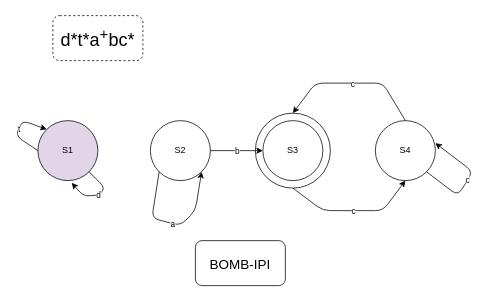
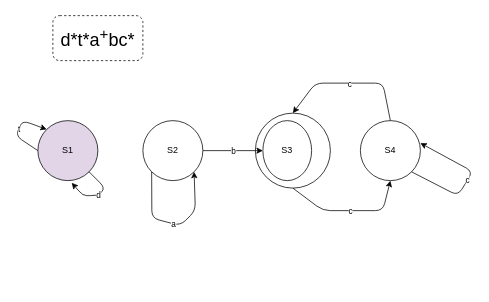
node "S2": moved (180, 150) -> (173, 150)
node "S3": size 60x60 -> 49x60
node "S4": moved (405, 150) -> (390, 150)
node "BOMB-IPI": removed
